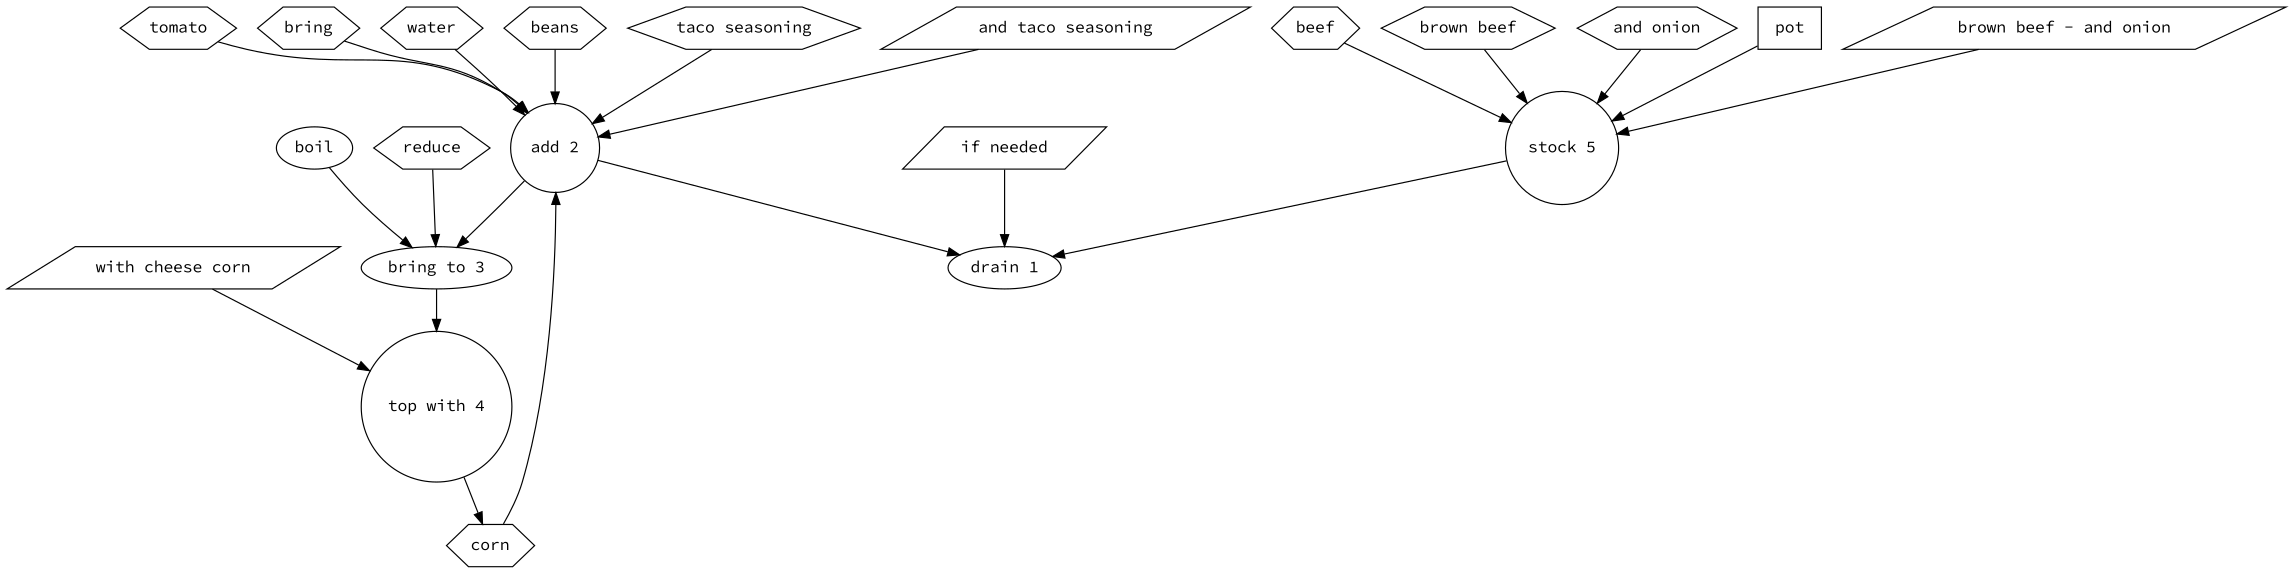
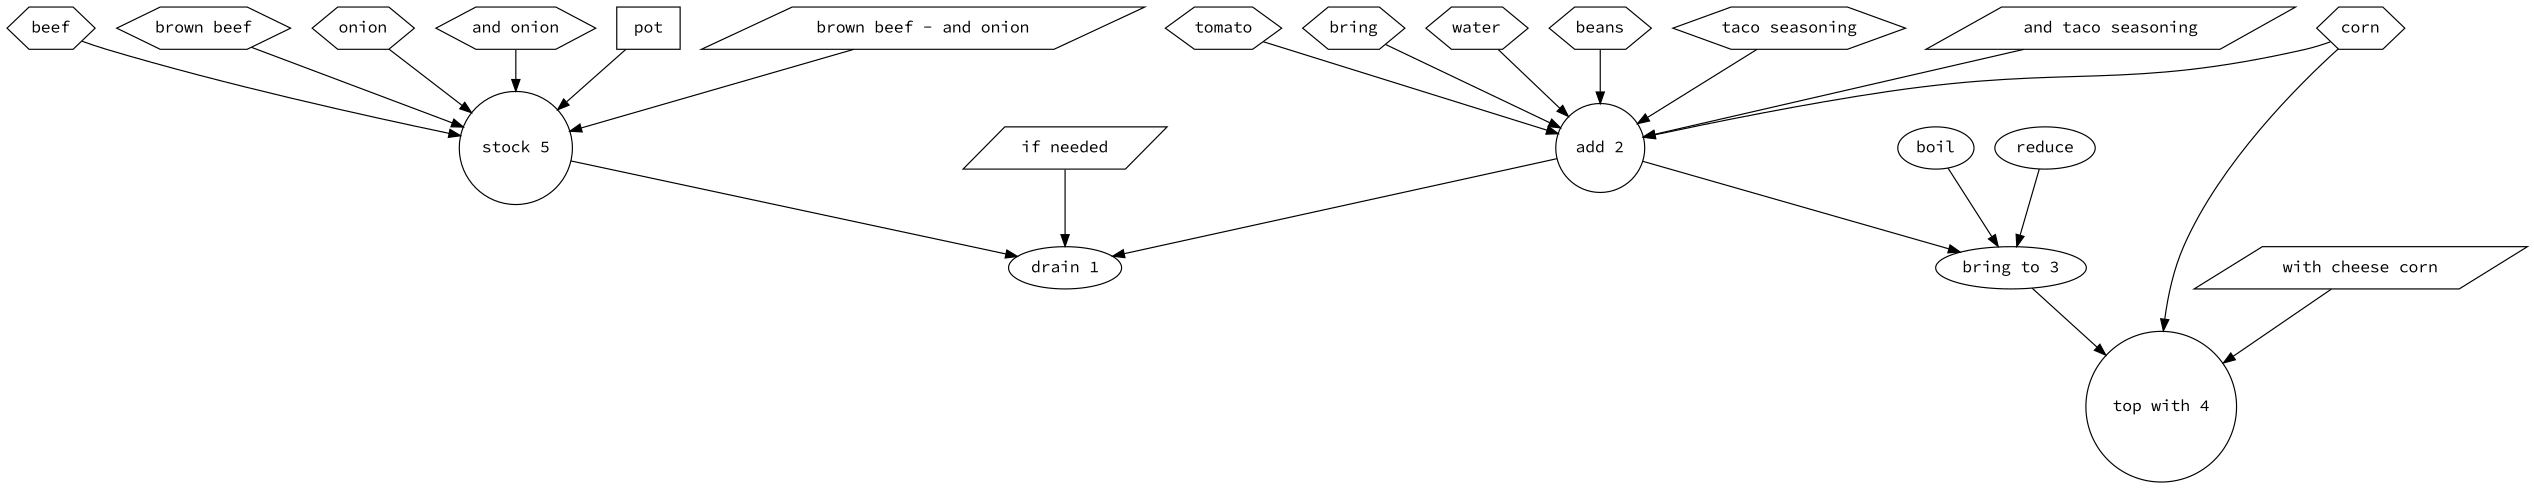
node "onion": added
node "reduce": shape hexagon -> ellipse
edge "top with 4" -> "corn": reversed
